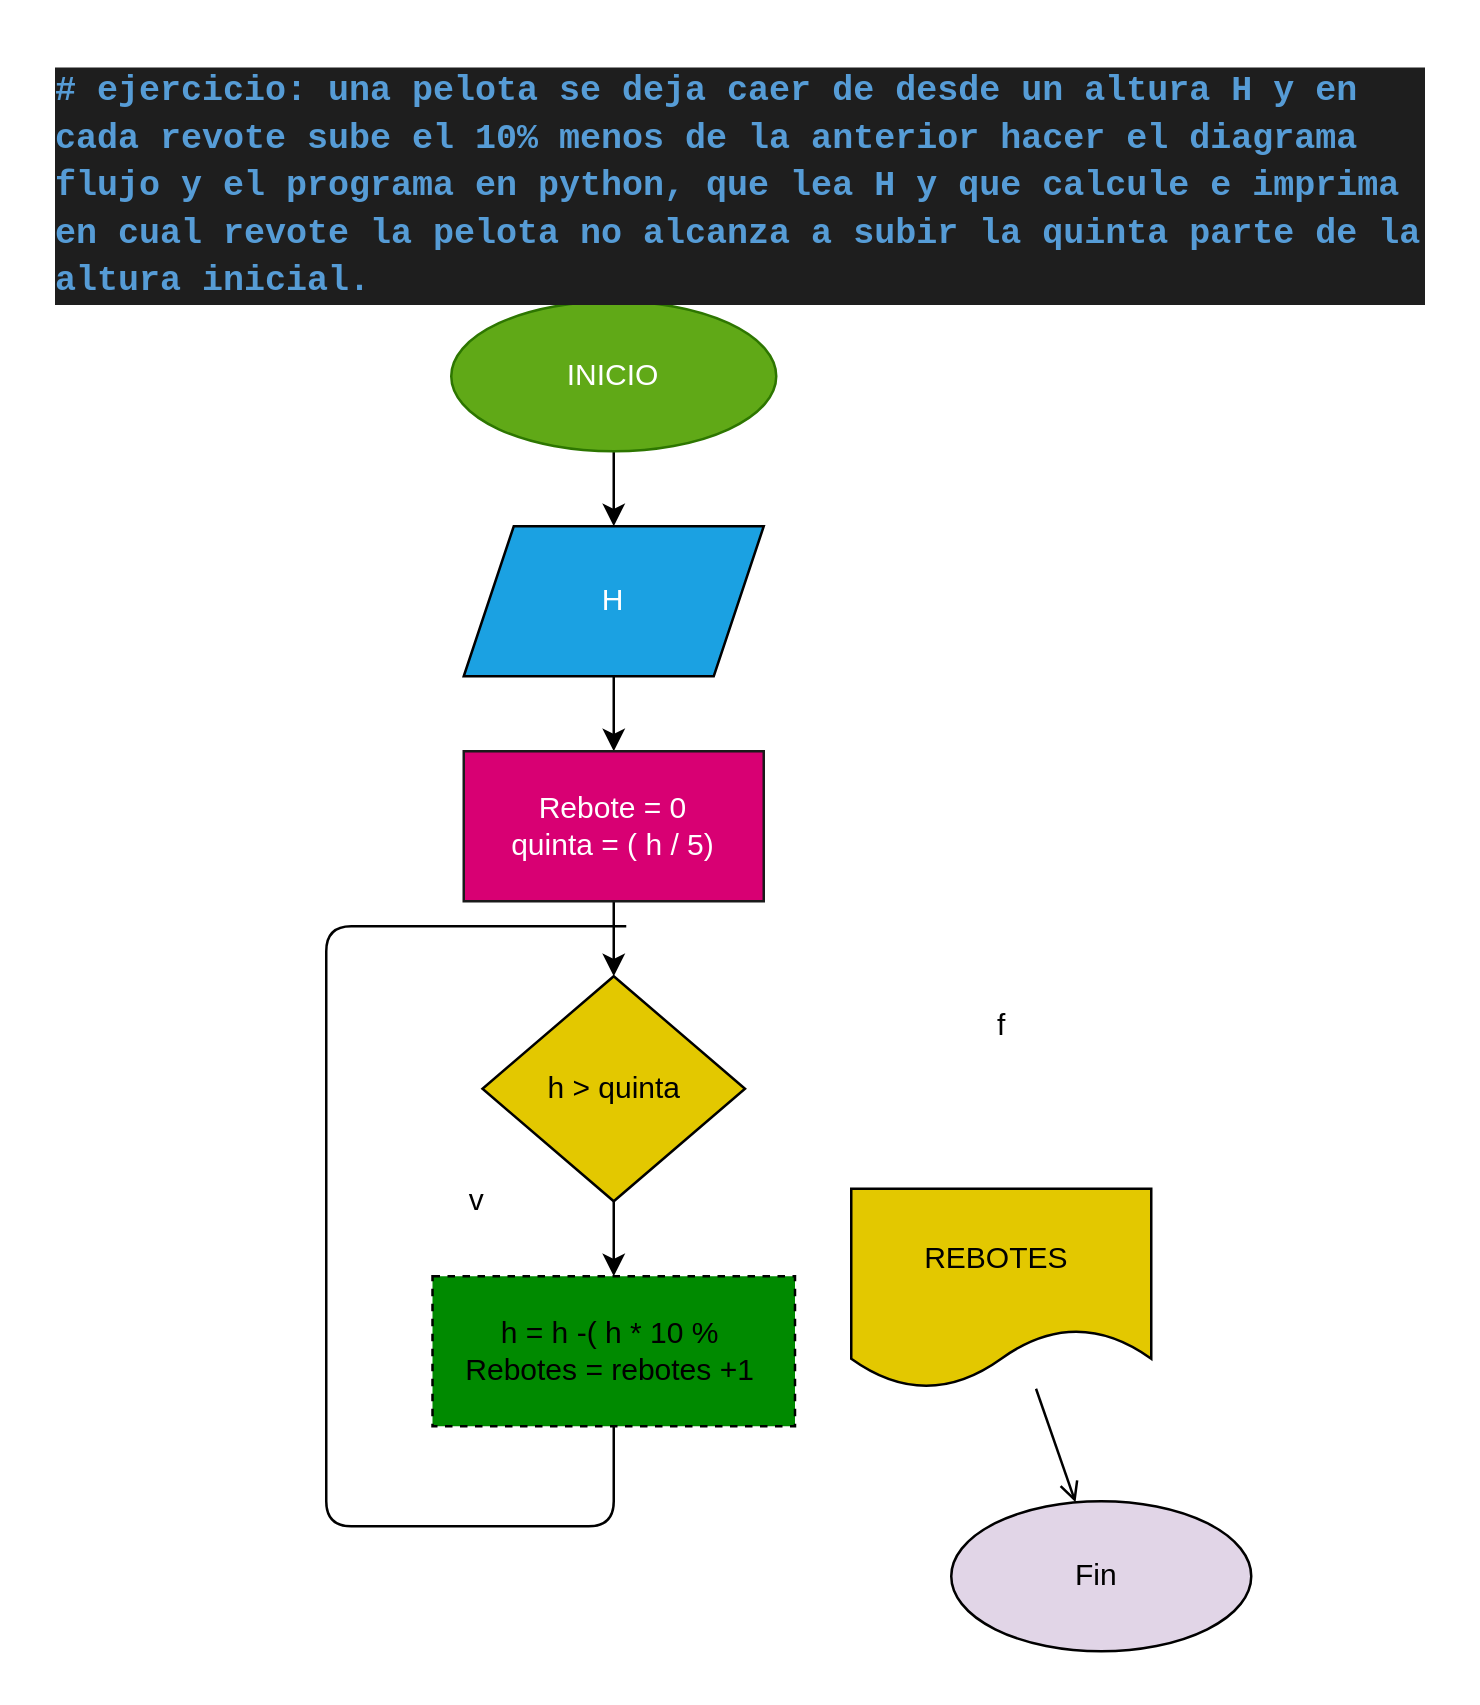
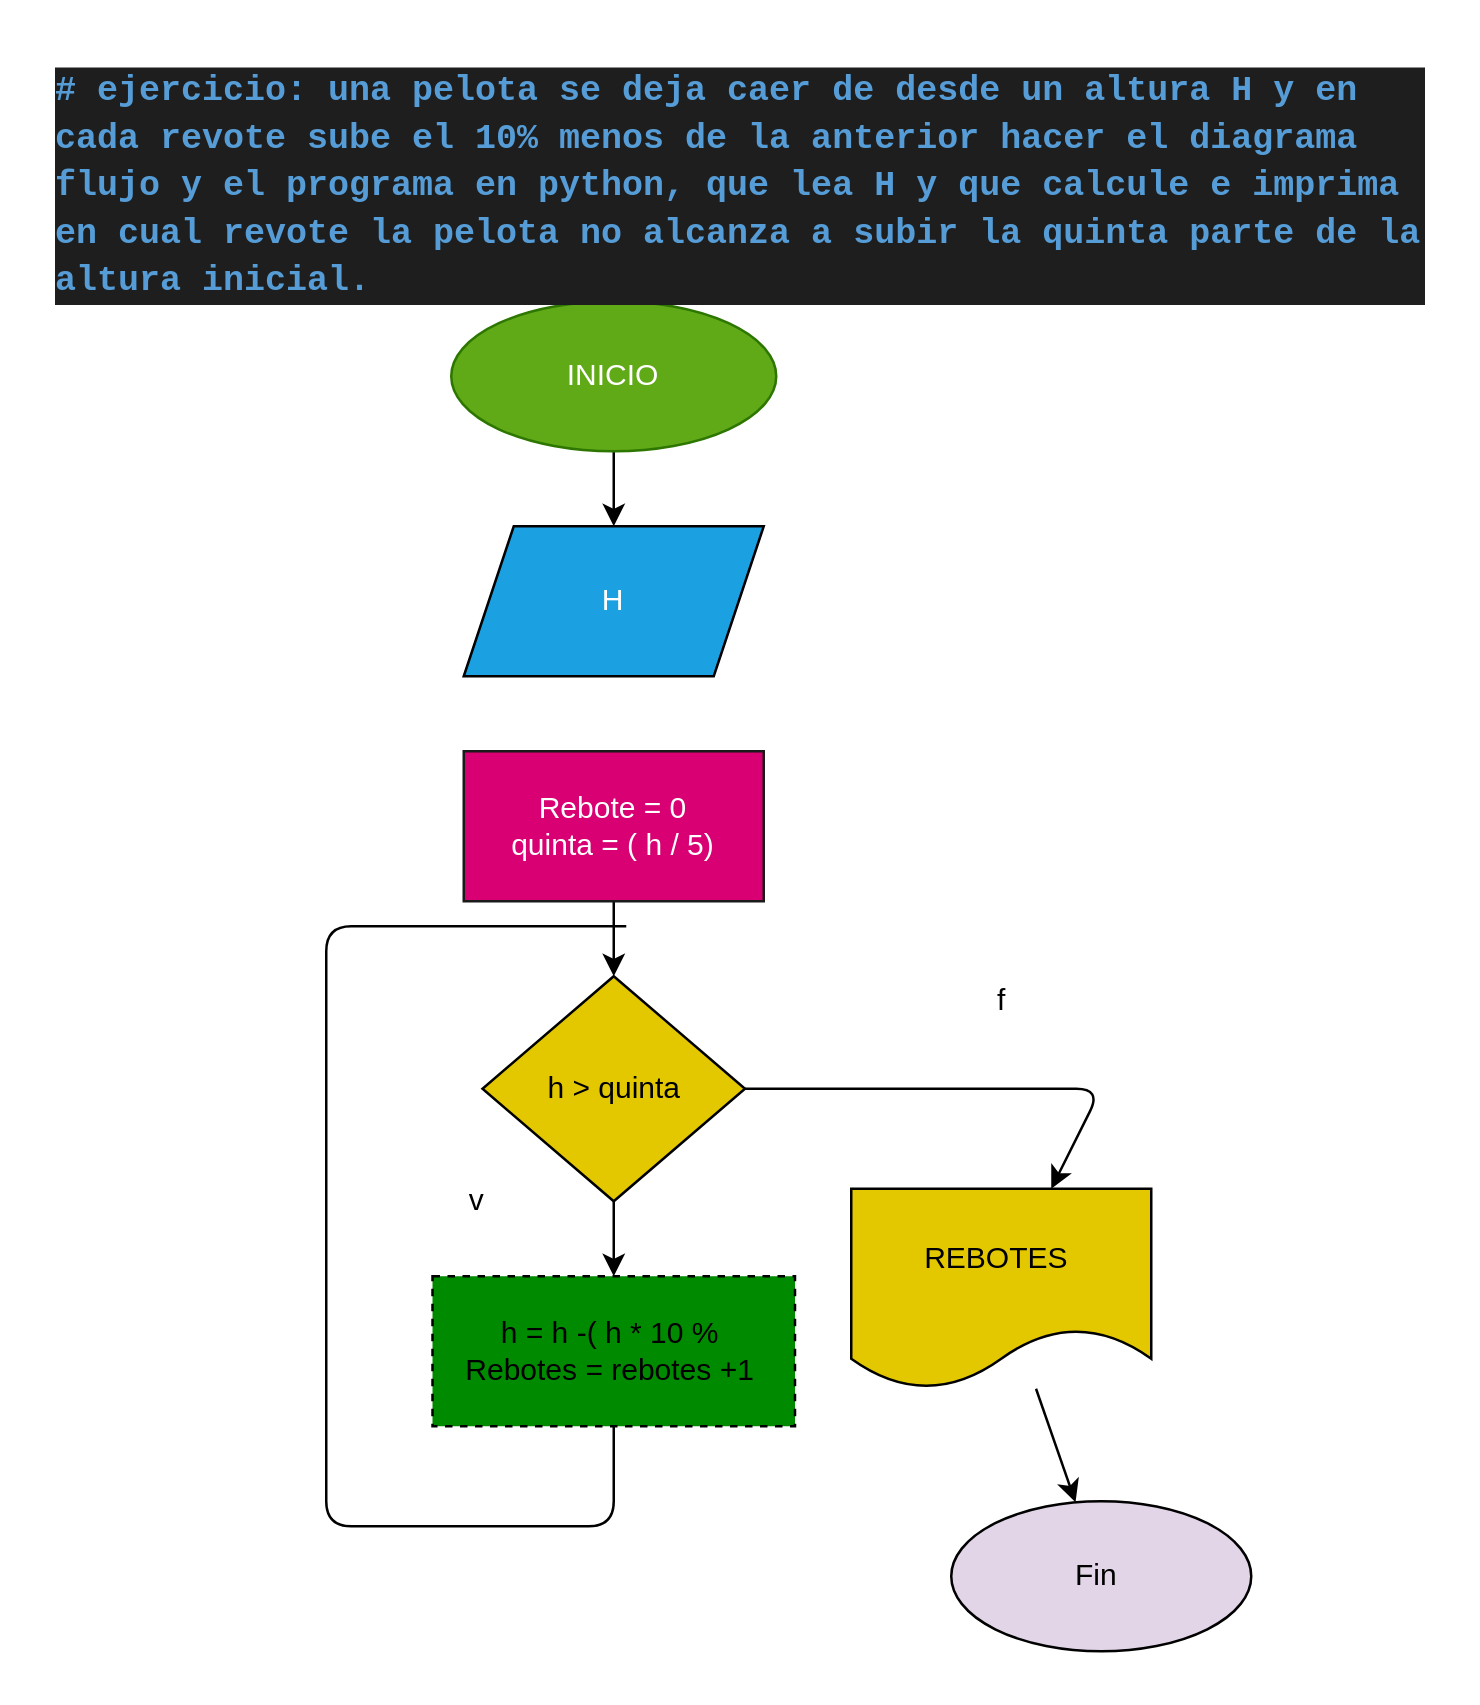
edge "H" -> "Rebote = 0 quinta = ( h / 5)": removed
node "f": moved (1001, 1026) -> (1001, 1001)
edge "h > quinta" -> "REBOTES": added
edge "REBOTES" -> "Fin": arrowhead open -> classic
